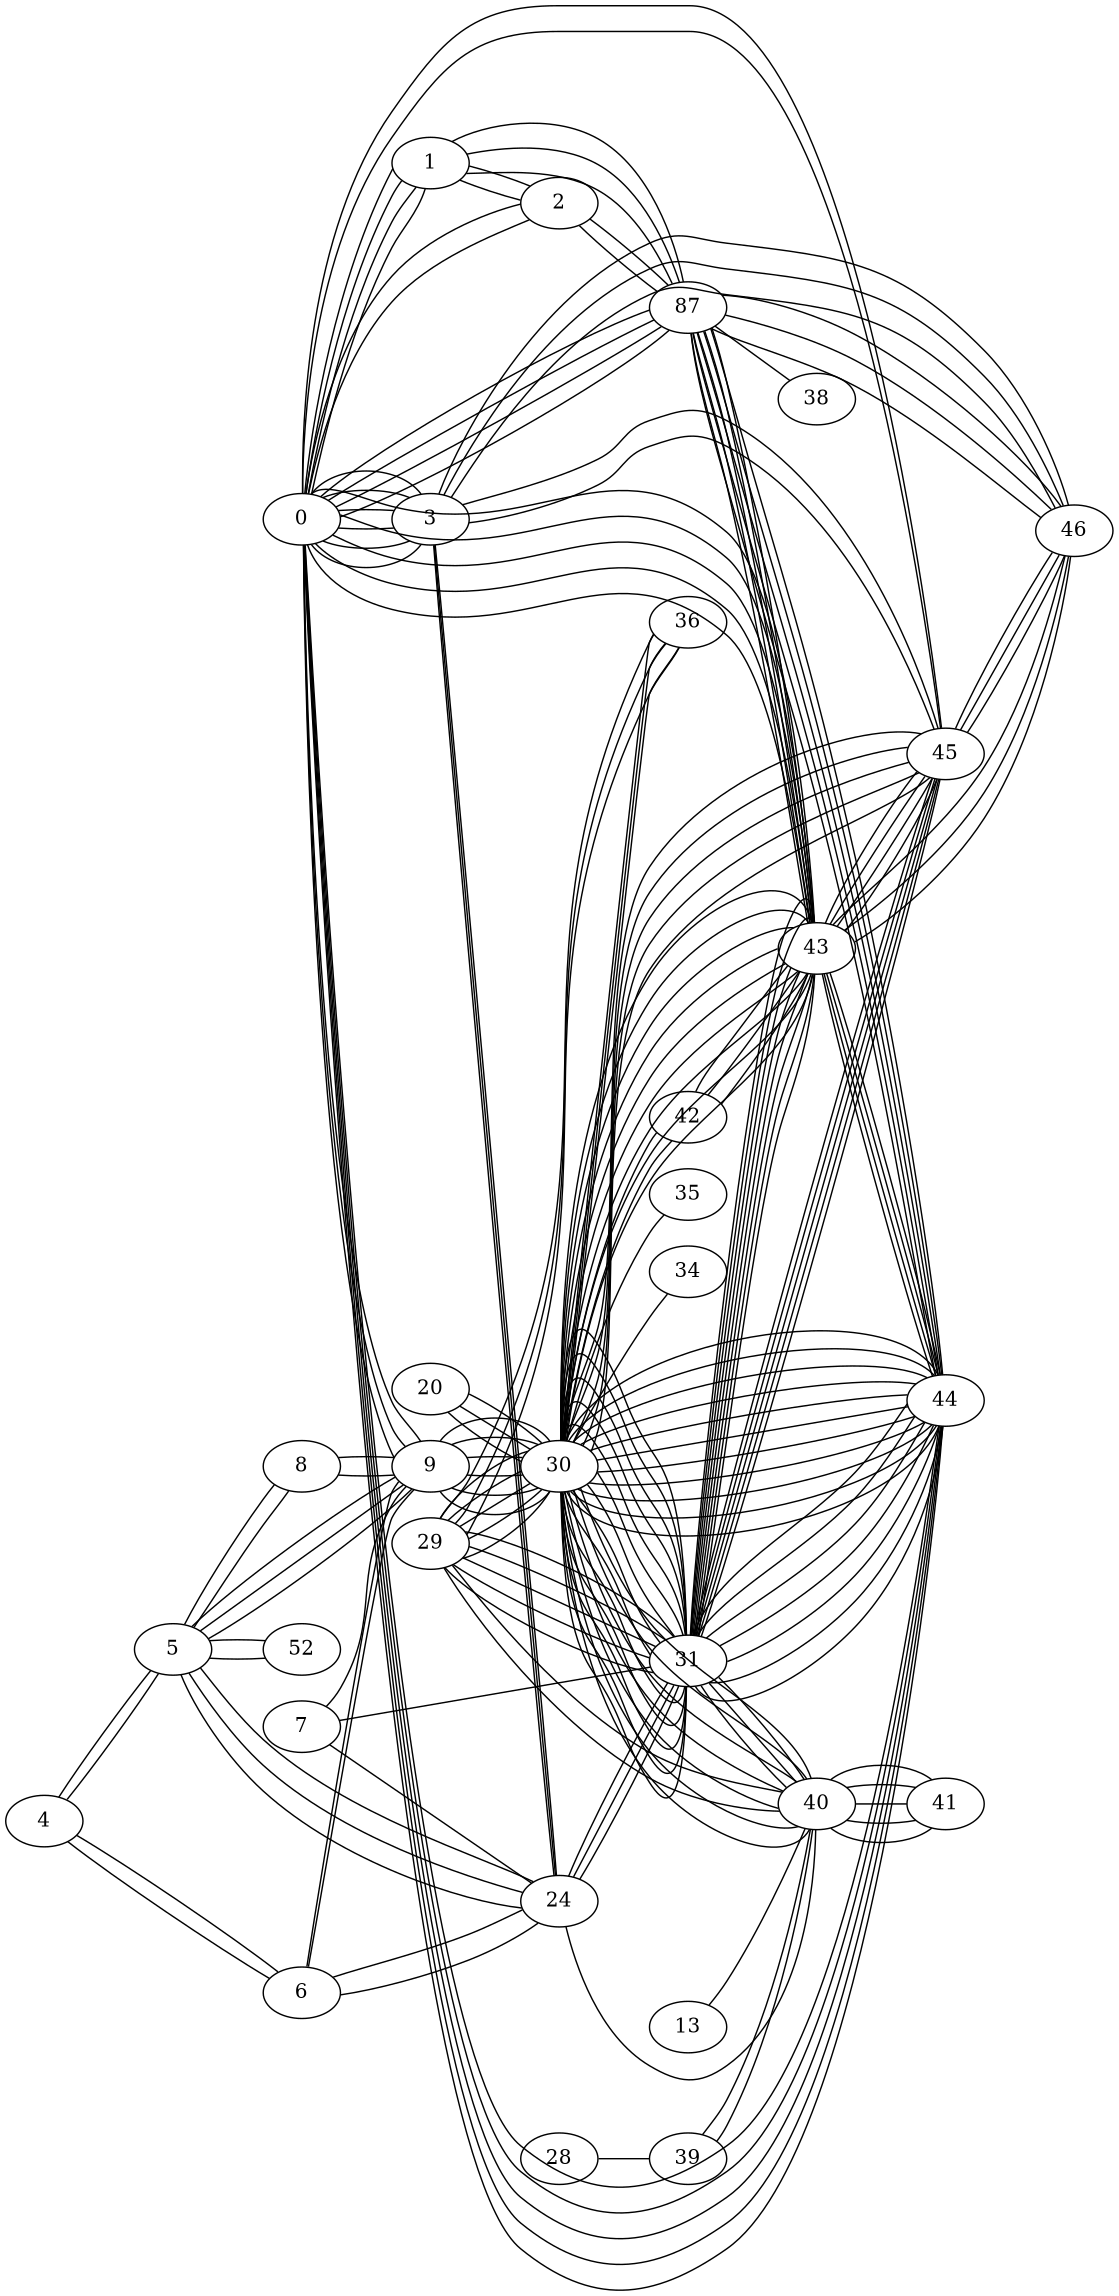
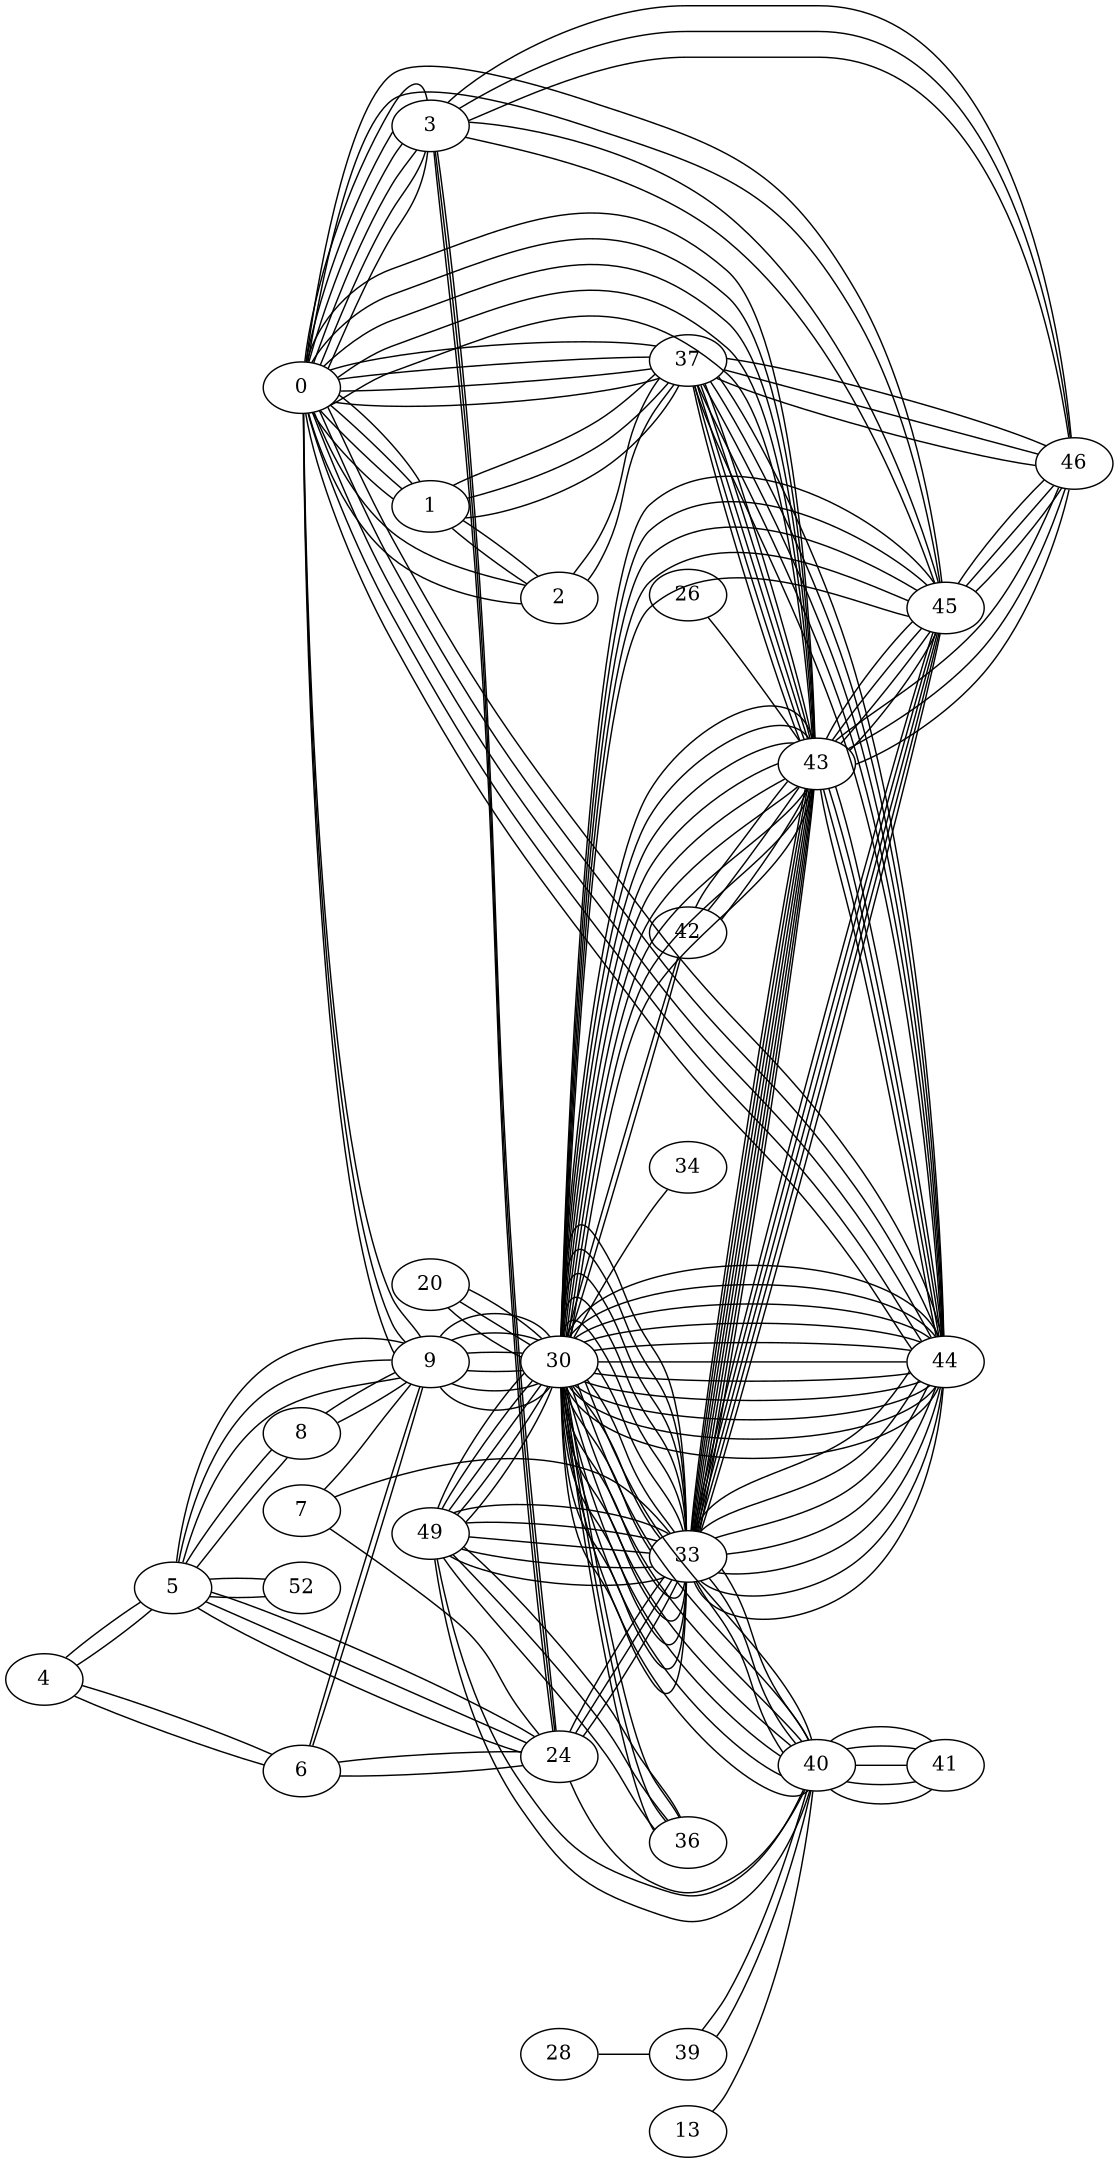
node "87": label "87" -> "37"
node "38": removed
node "26": added
node "35": removed
node "29": label "29" -> "49"
node "31": label "31" -> "33"
